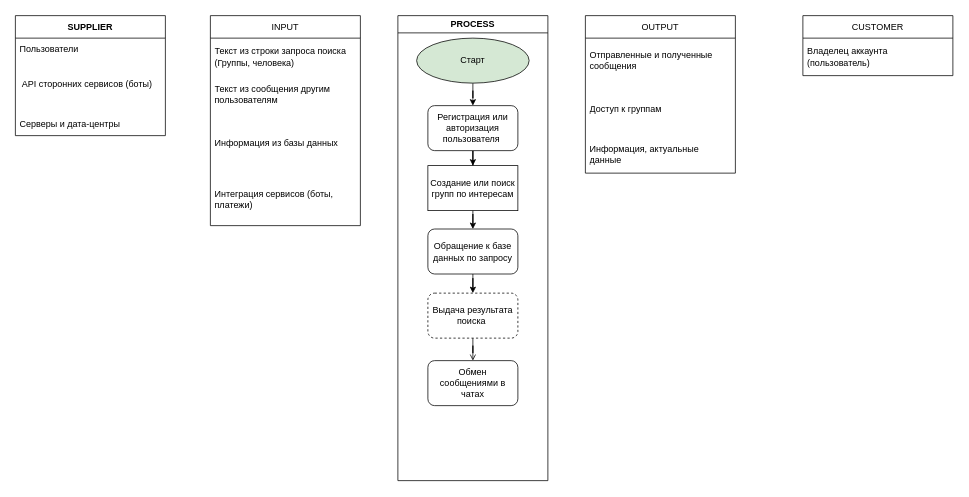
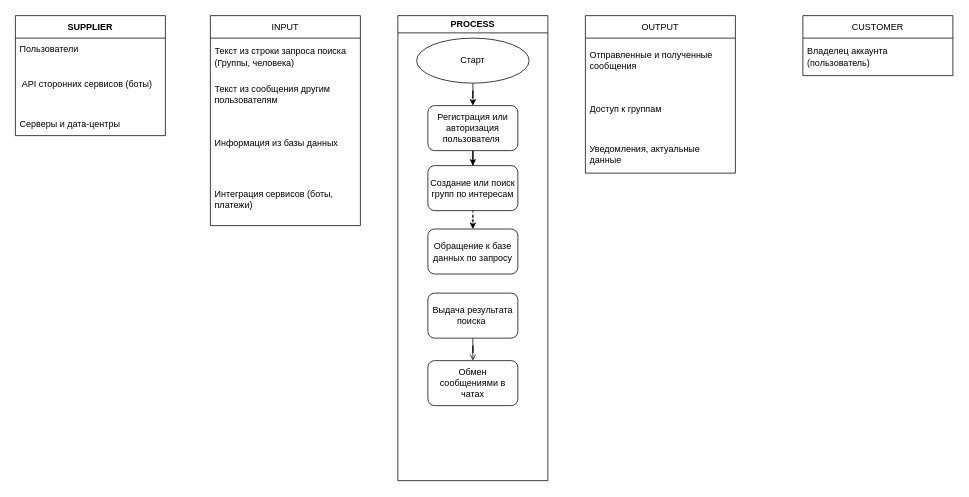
node "Старт": fillcolor #d5e8d4 -> #ffffff
node "Информация, актуальные данные": label "Информация, актуальные данные" -> "Уведомления, актуальные данные"
node "Создание или поиск групп по интересам": shape rectangle -> rounded rectangle
edge "Создание или поиск групп по интересам" -> "Обращение к базе данных по запросу": style solid -> dashed
edge "Обращение к базе данных по запросу" -> "Выдача результата поиска": removed
node "Выдача результата поиска": style dashed -> solid
